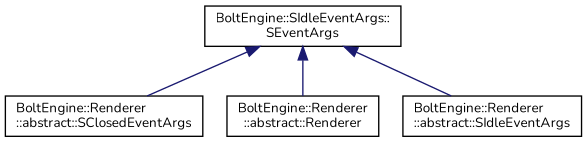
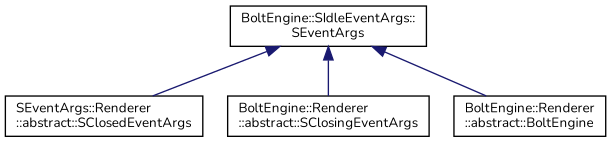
node "BoltEngine::Renderer ::abstract::SClosedEventArgs": label "BoltEngine::Renderer ::abstract::SClosedEventArgs" -> "SEventArgs::Renderer ::abstract::SClosedEventArgs"
node "BoltEngine::Renderer ::abstract::Renderer": label "BoltEngine::Renderer ::abstract::Renderer" -> "BoltEngine::Renderer ::abstract::SClosingEventArgs"
node "BoltEngine::Renderer ::abstract::SIdleEventArgs": label "BoltEngine::Renderer ::abstract::SIdleEventArgs" -> "BoltEngine::Renderer ::abstract::BoltEngine"
